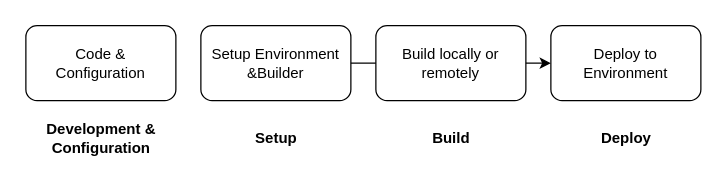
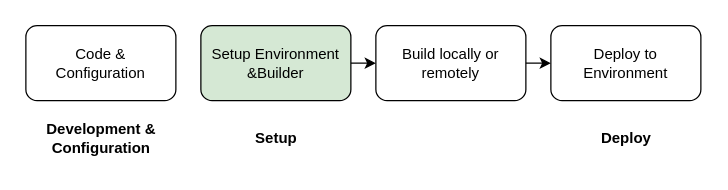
node "Setup Environment &Builder": fillcolor #ffffff -> #d5e8d4
edge "Setup Environment &Builder" -- "Build locally or remotely": arrowhead none -> classic
node "Build": removed
